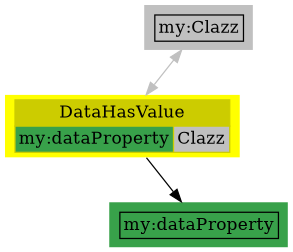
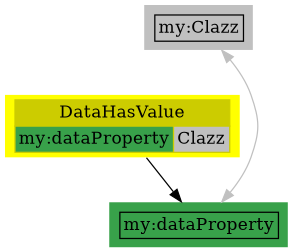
edge "my:Clazz" -- "DataHasValue": now "my:Clazz" -- "my:dataProperty"
